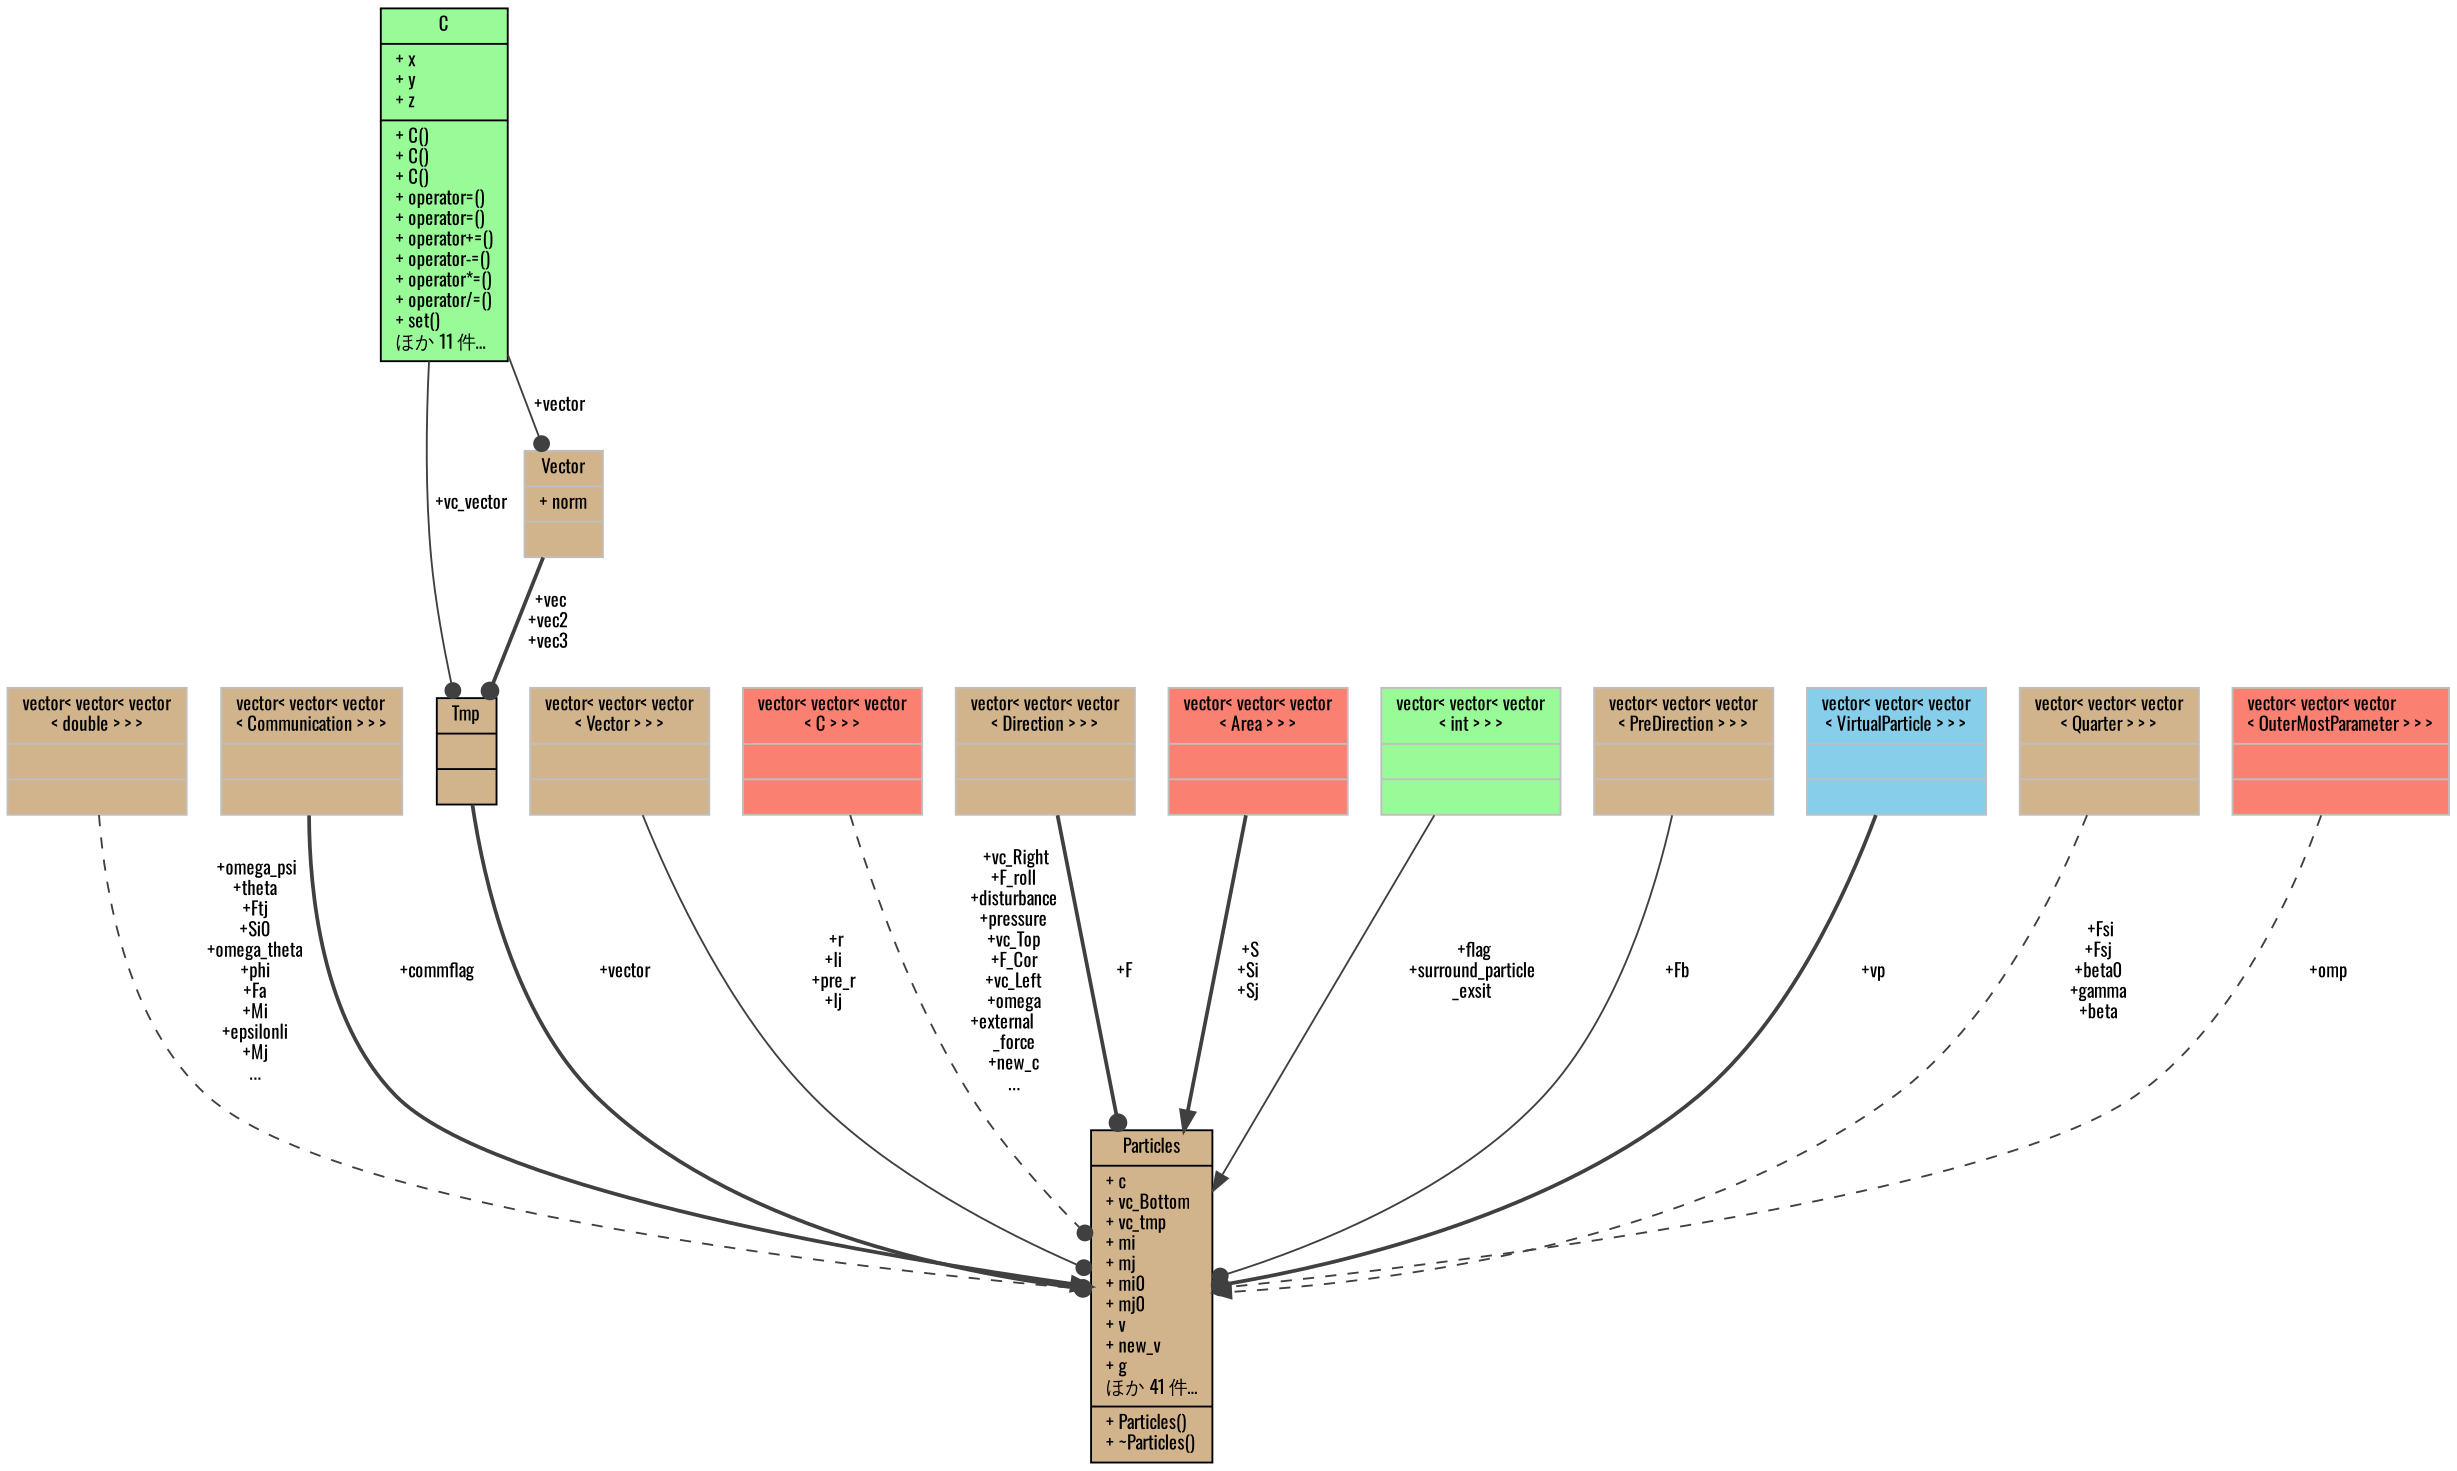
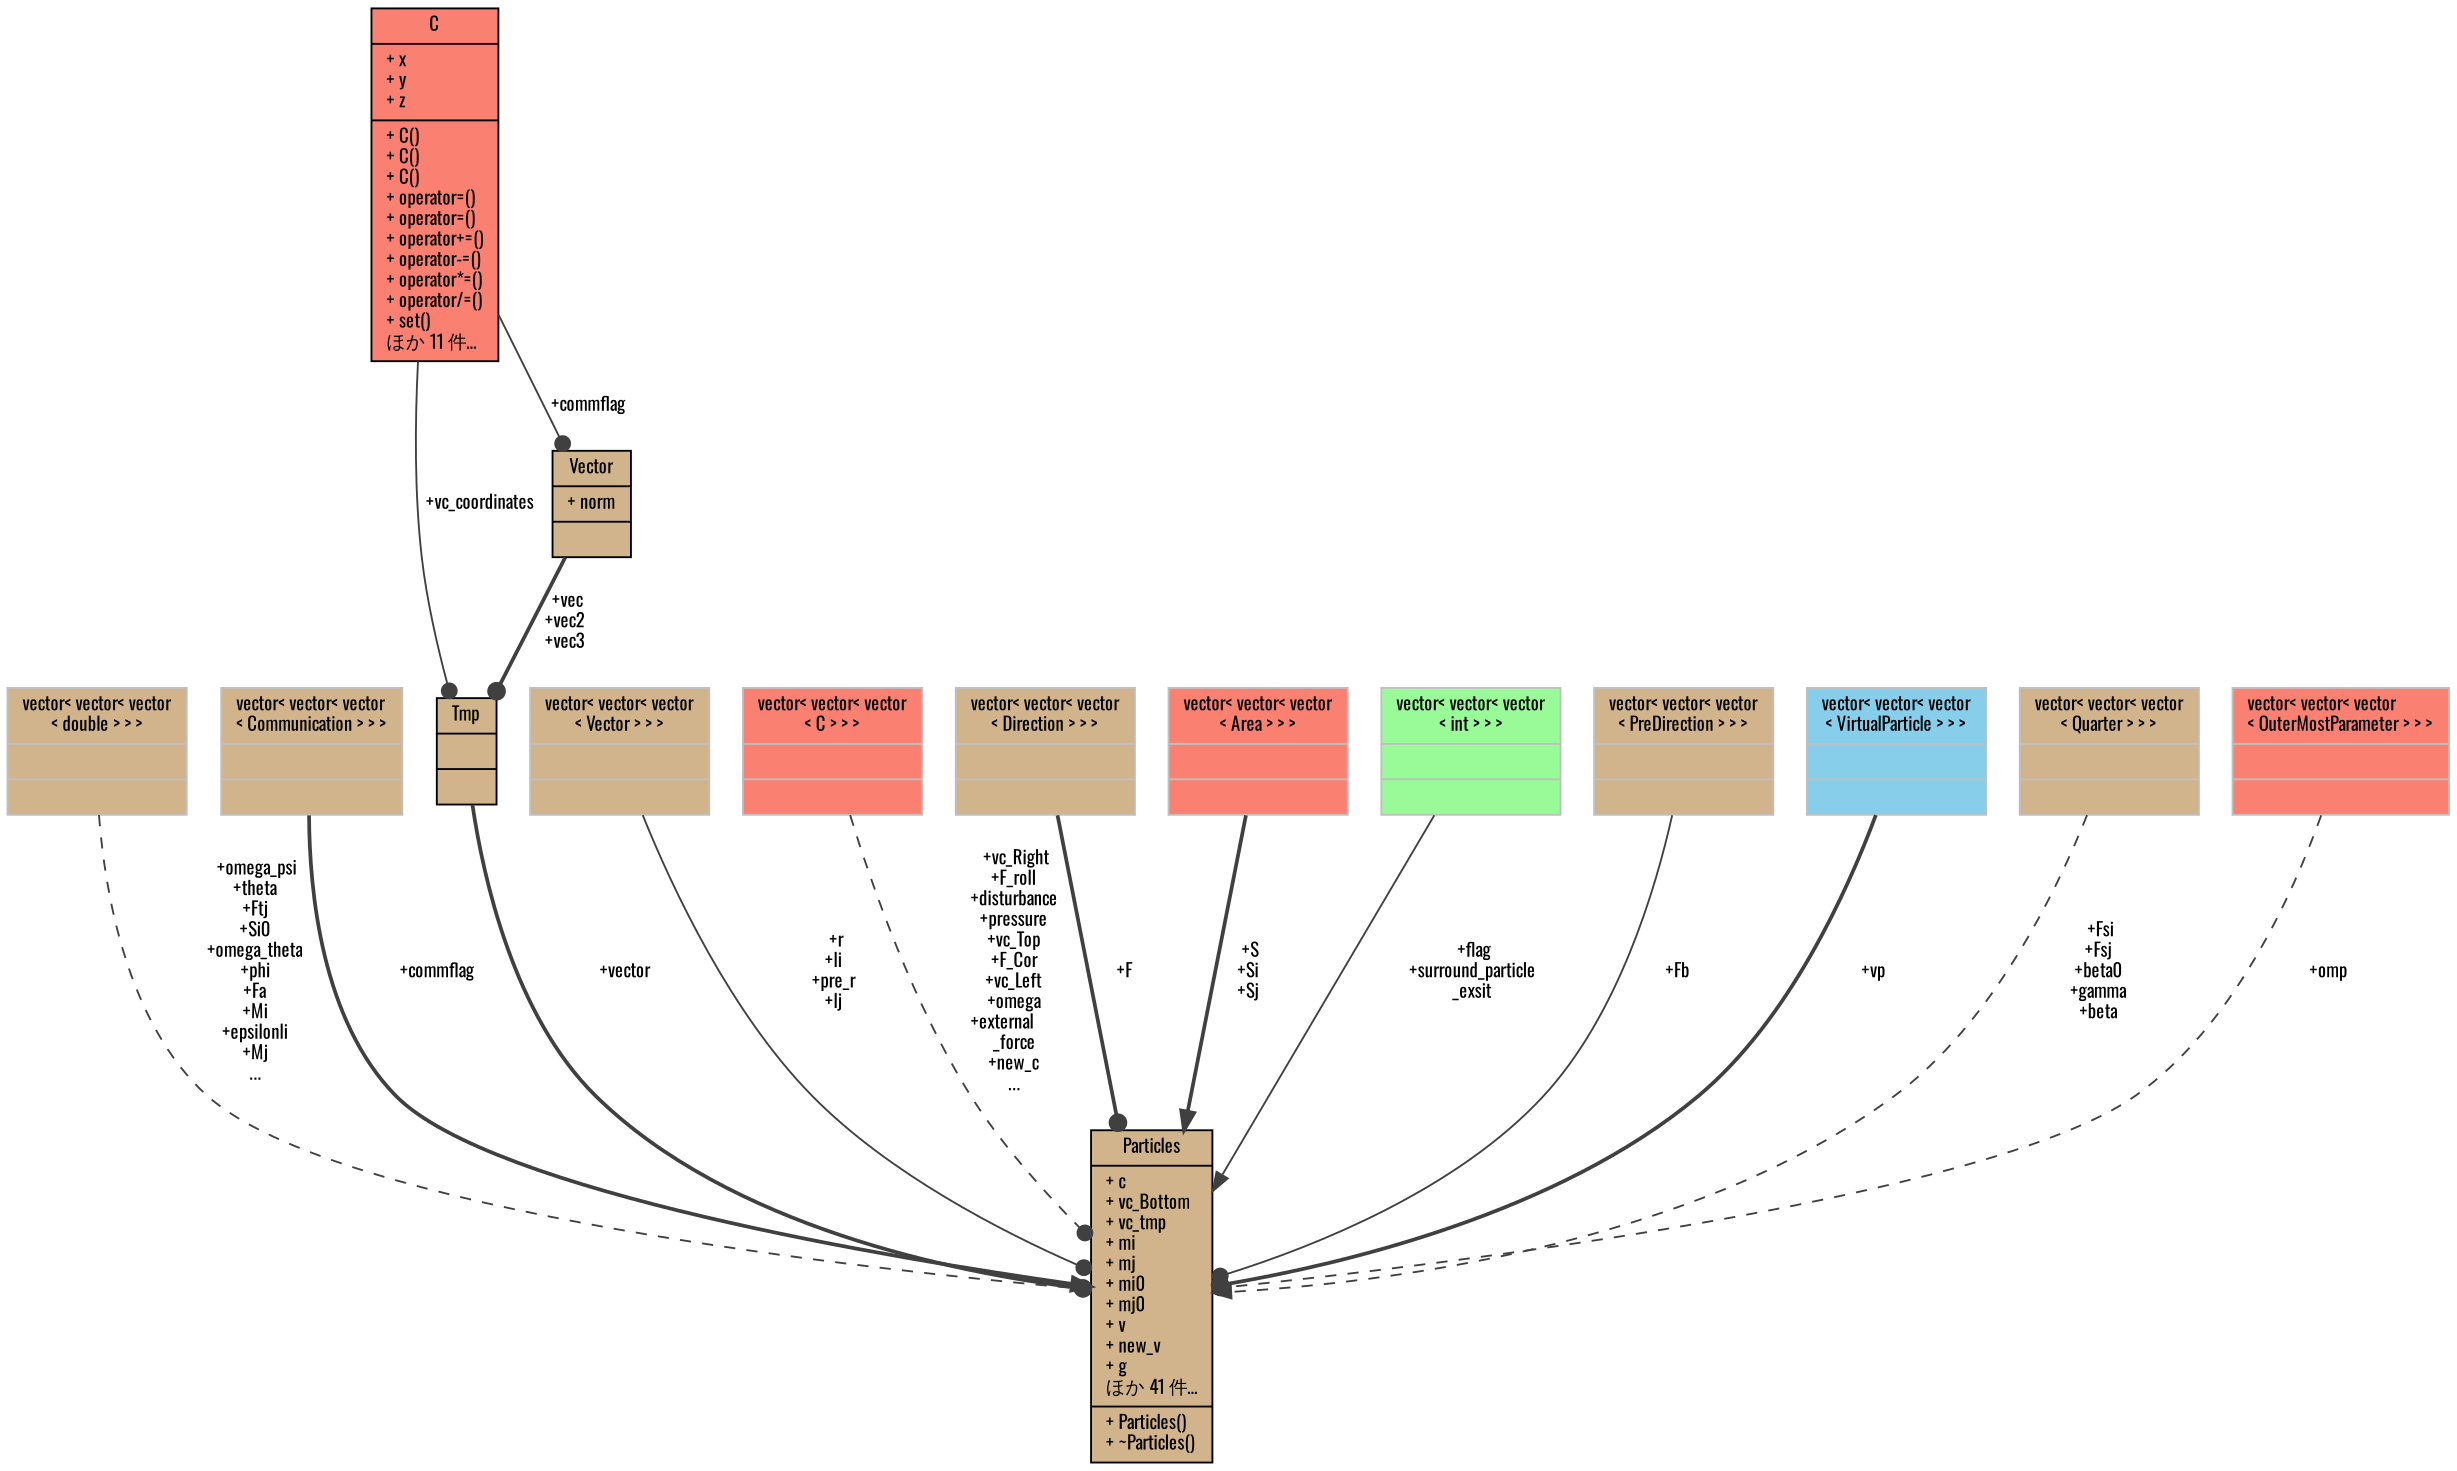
node "C": fillcolor palegreen -> salmon
edge "C" -> "Vector": label " +vector" -> " +commflag"
edge "C" -> "Tmp": label " +vc_vector" -> " +vc_coordinates"
node "Vector": color grey75 -> black
